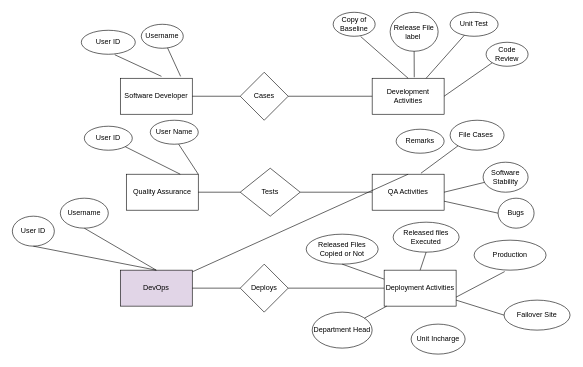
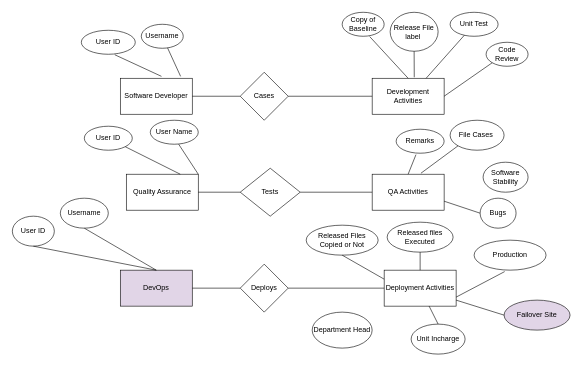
node "Copy of Baseline": moved (354, 24) -> (363, 24)
edge "Software Stability" -- "QA Activities": removed
node "Bugs": moved (516, 213) -> (498, 213)
edge "QA Activities" -- "DevOps": now "QA Activities" -- "Remarks"
node "Released files Executed": moved (426, 237) -> (420, 237)
node "Released Files Copied or Not": moved (342, 249) -> (342, 240)
edge "Deployment Activities" -- "Department Head": now "Deployment Activities" -- "Unit Incharge"
node "Failover Site": fillcolor #ffffff -> #e1d5e7
